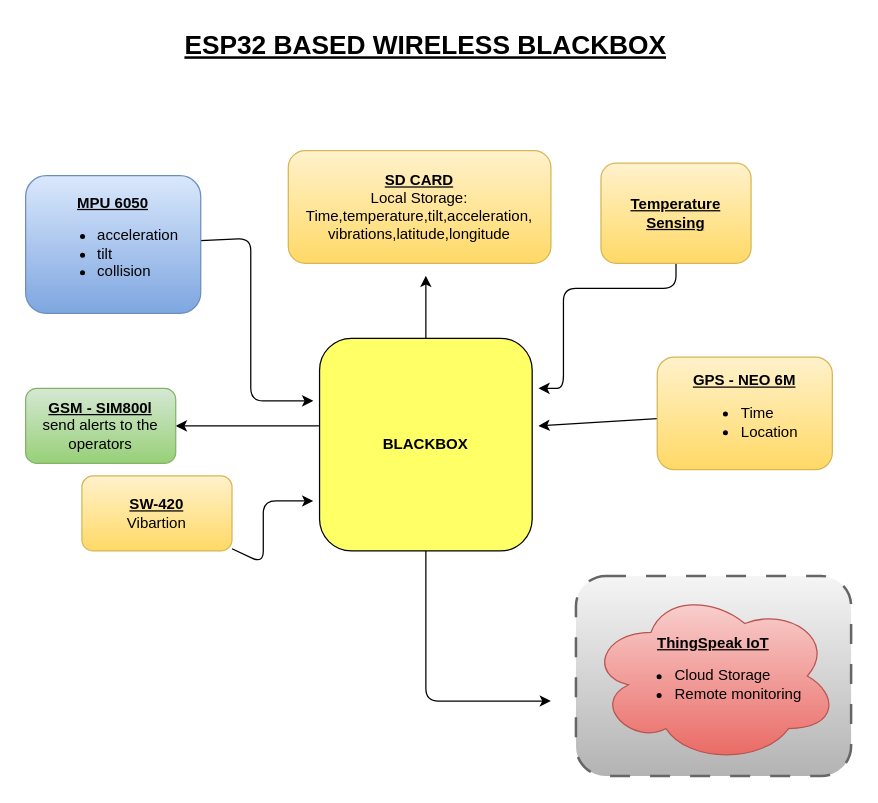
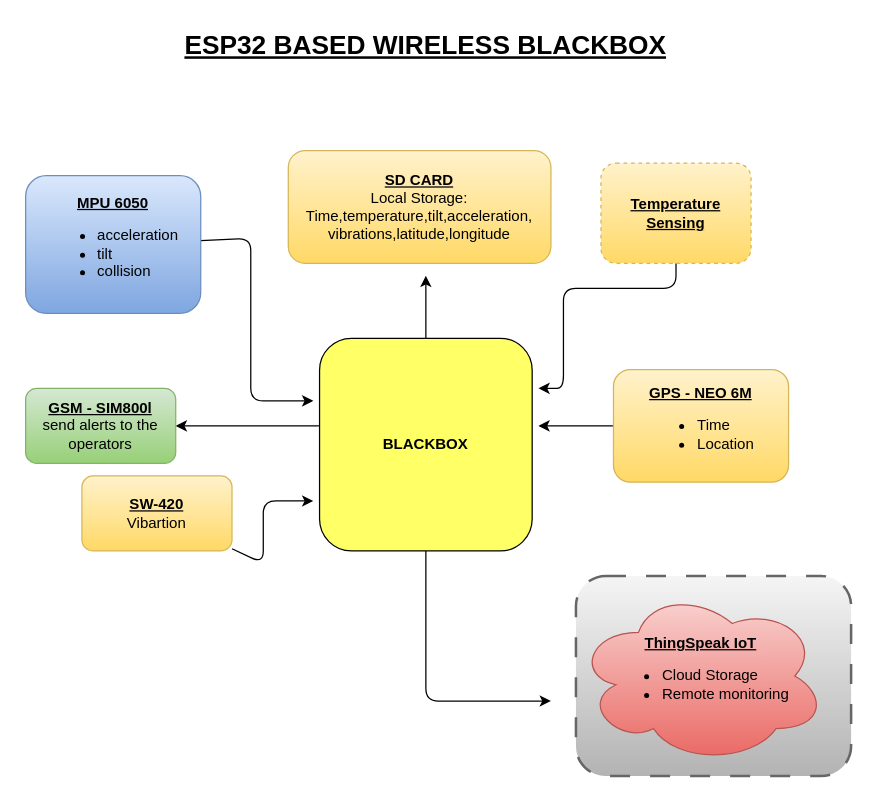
node "Temperature Sensing": style solid -> dashed
node "GPS - NEO 6M Time Location": moved (744, 413) -> (701, 426)
node "ThingSpeak IoT Cloud Storage Remote monitoring": moved (713, 676) -> (701, 676)
